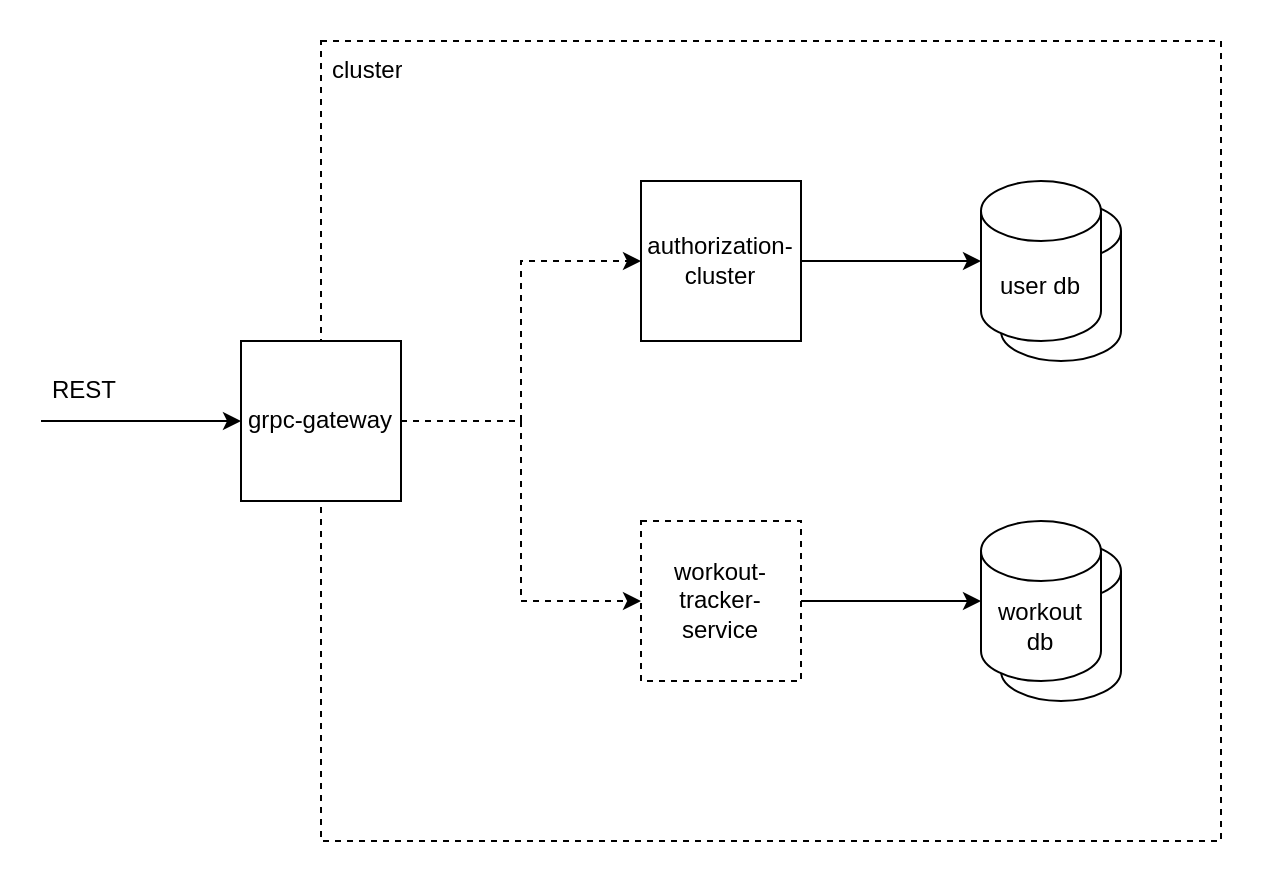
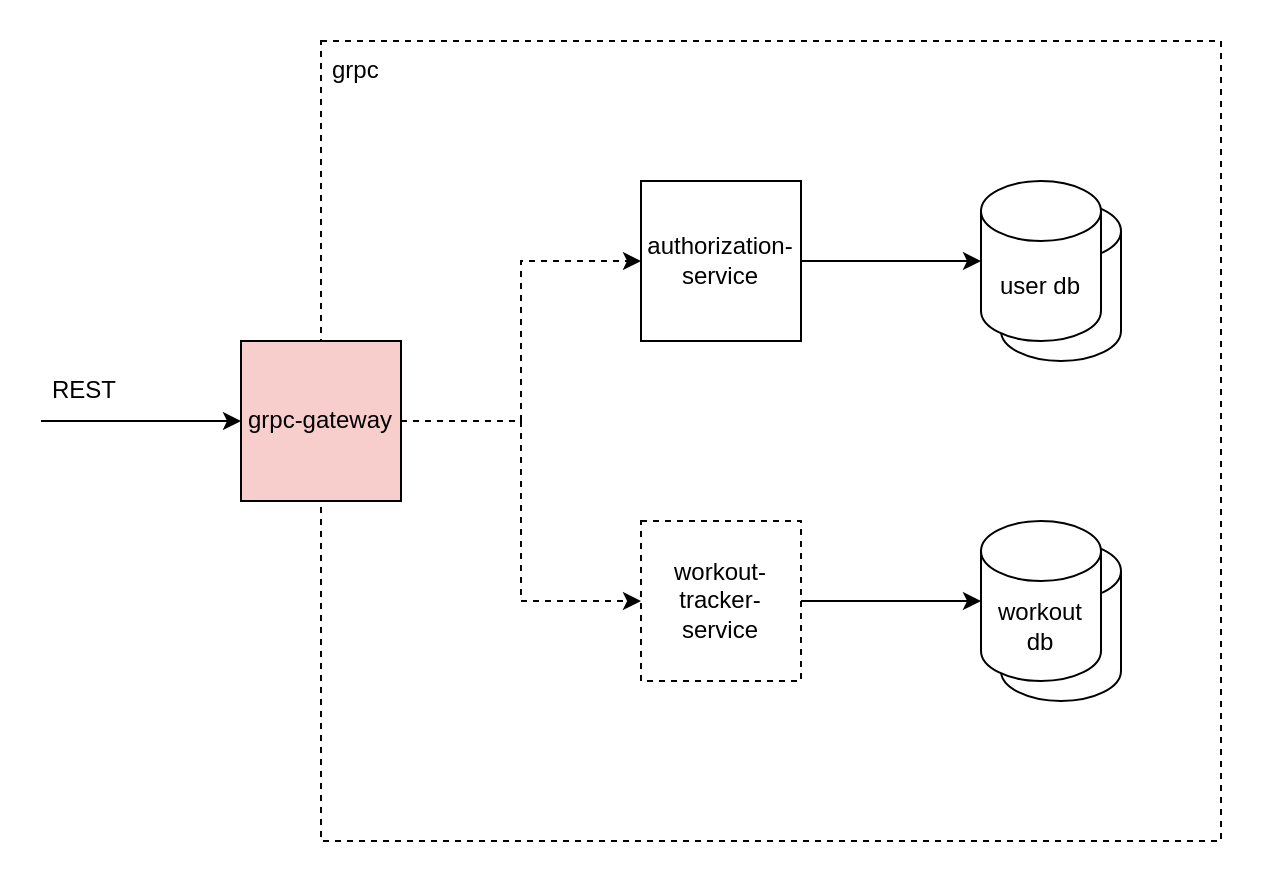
node "cluster": label "cluster" -> "grpc"
node "authorization-cluster": label "authorization-cluster" -> "authorization-service"
node "grpc-gateway": fillcolor #ffffff -> #f8cecc
